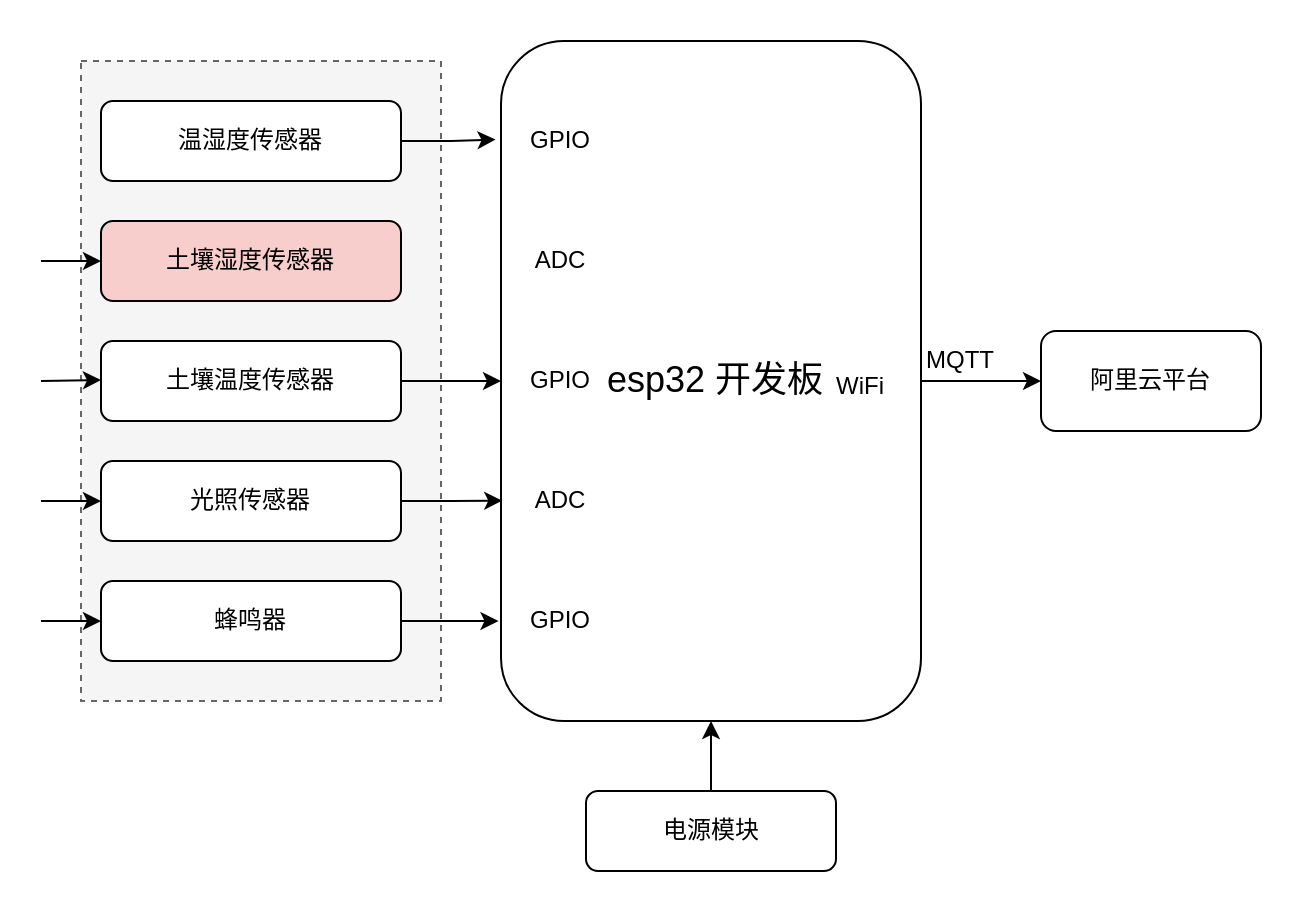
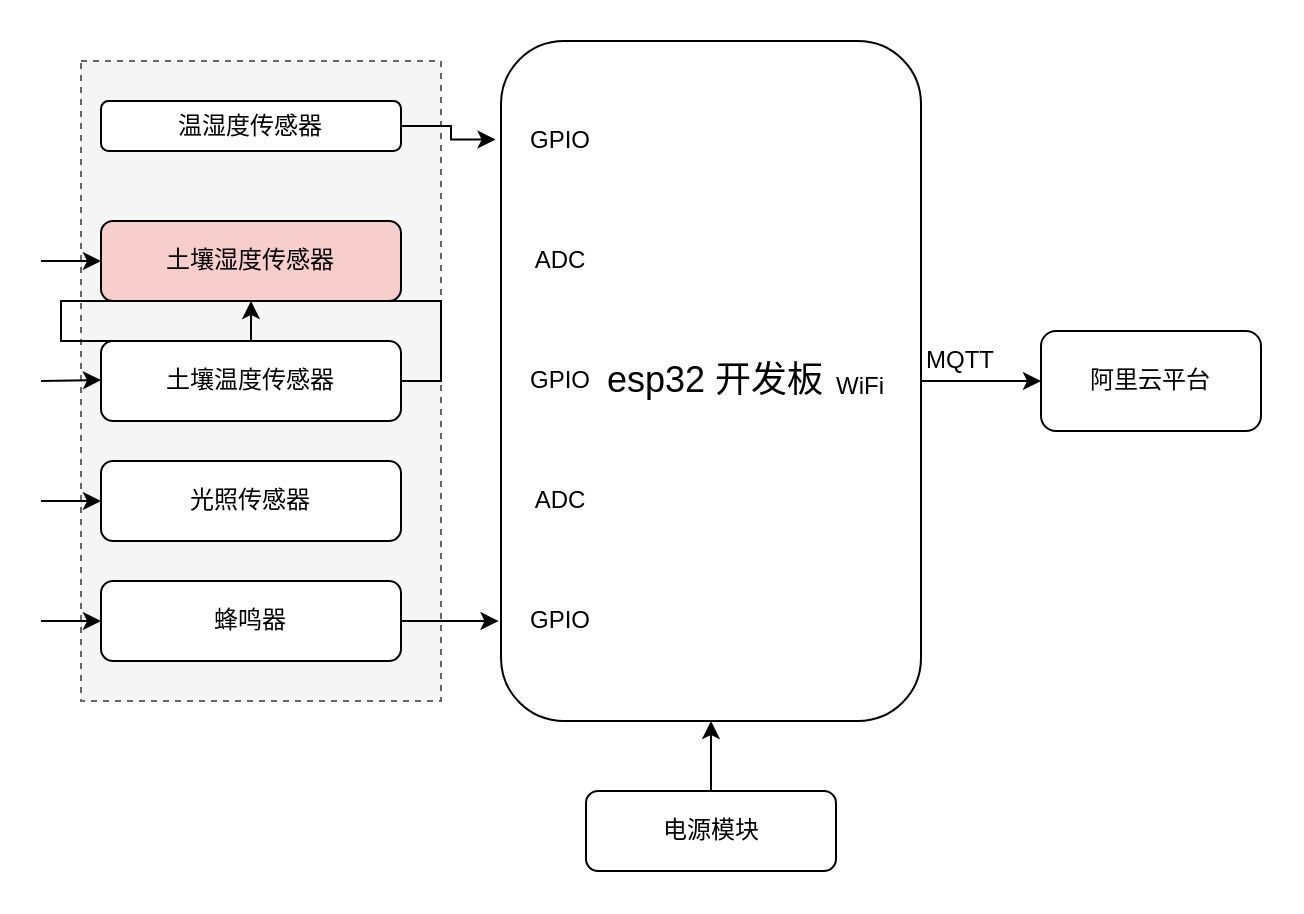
node "温湿度传感器": size 300x80 -> 300x50
edge "土壤温度传感器" -> "esp32 开发板": now "土壤温度传感器" -> "土壤湿度传感器"
edge "光照传感器" -> "esp32 开发板": removed
